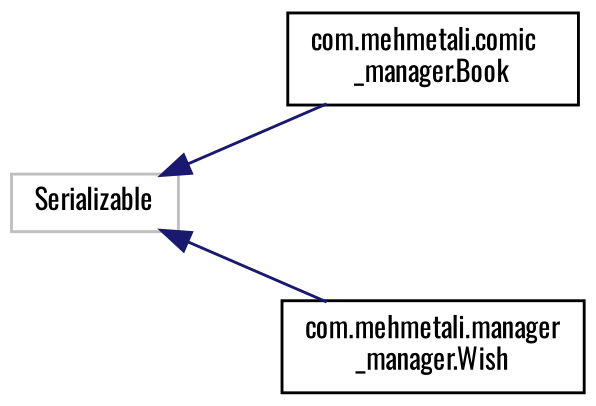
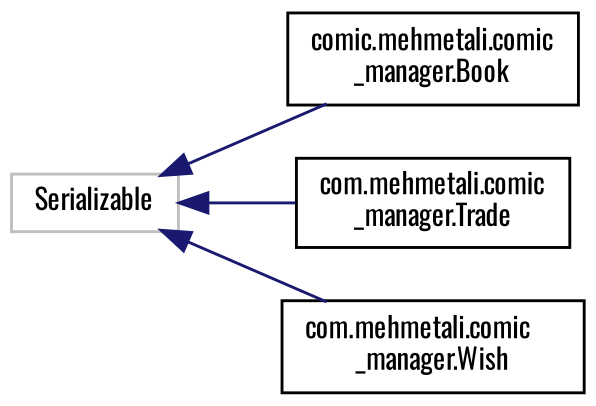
node "com.mehmetali.comic _manager.Book": label "com.mehmetali.comic _manager.Book" -> "comic.mehmetali.comic _manager.Book"
node "com.mehmetali.comic _manager.Trade": added
node "com.mehmetali.manager _manager.Wish": label "com.mehmetali.manager _manager.Wish" -> "com.mehmetali.comic _manager.Wish"
